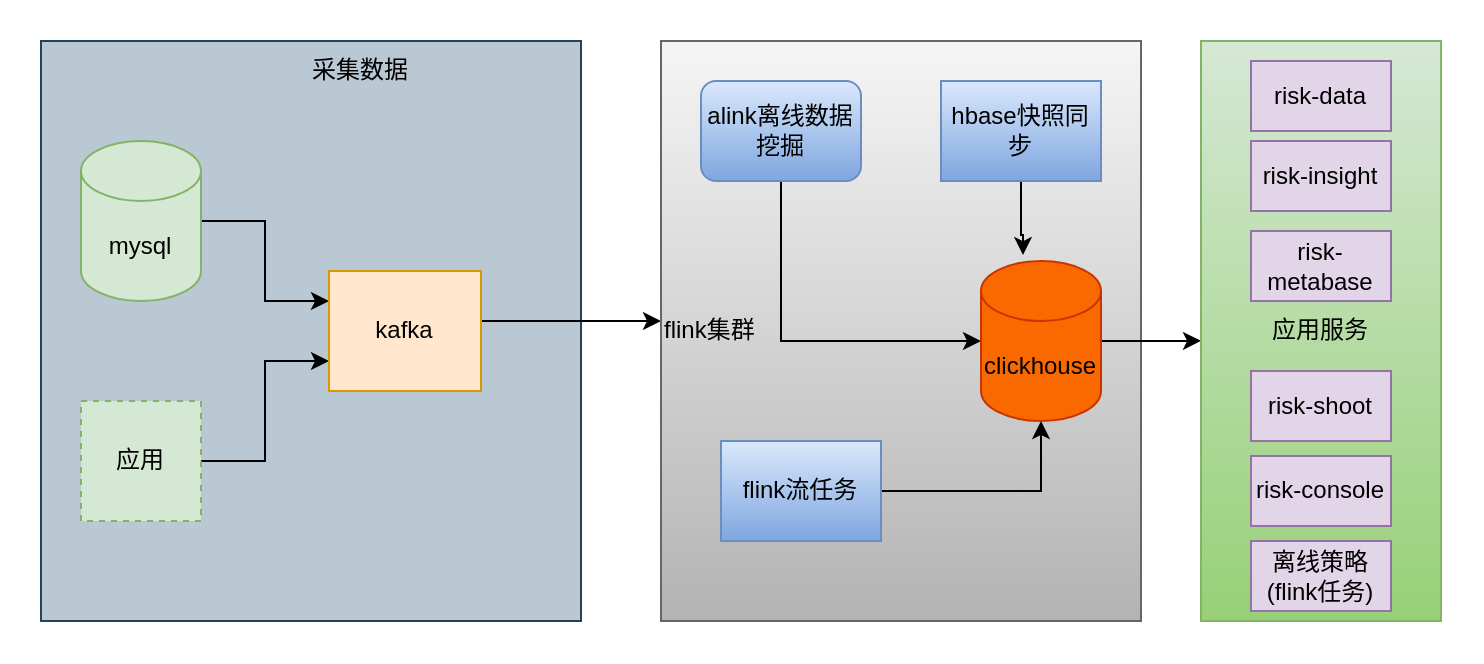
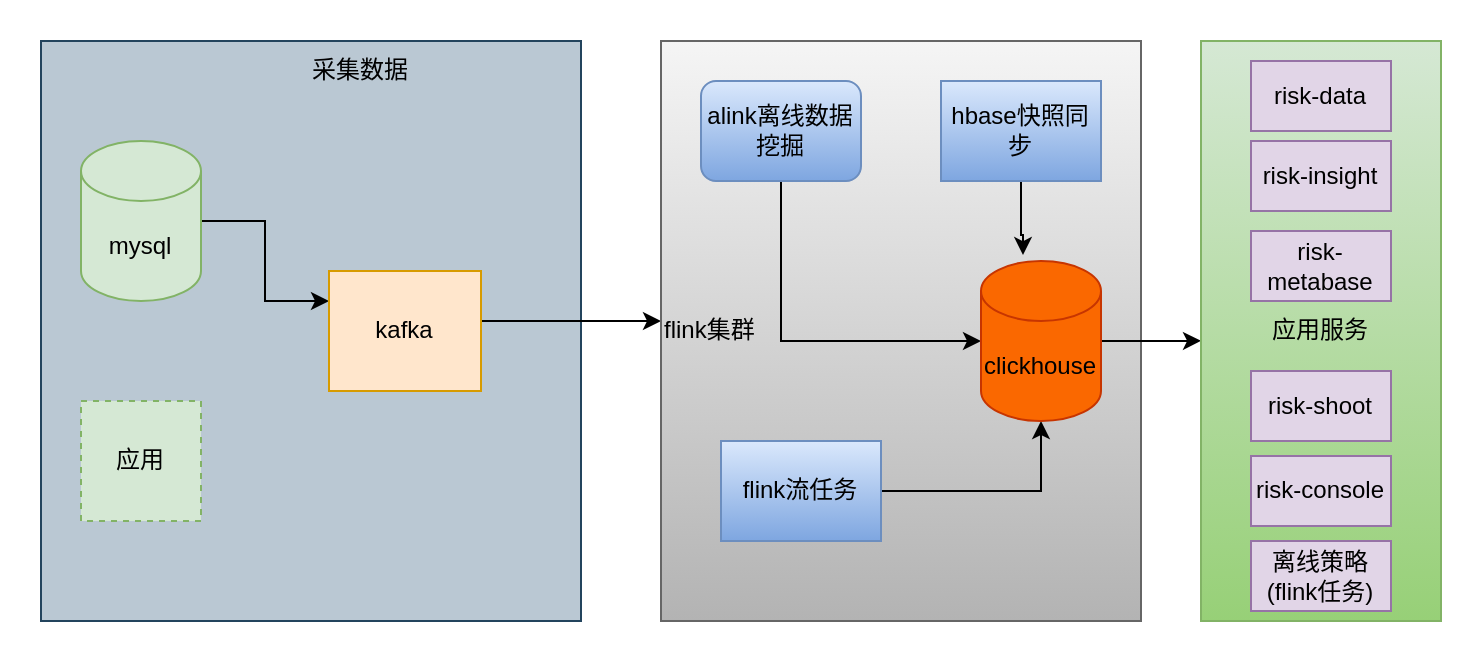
edge "应用" -> "kafka": removed
